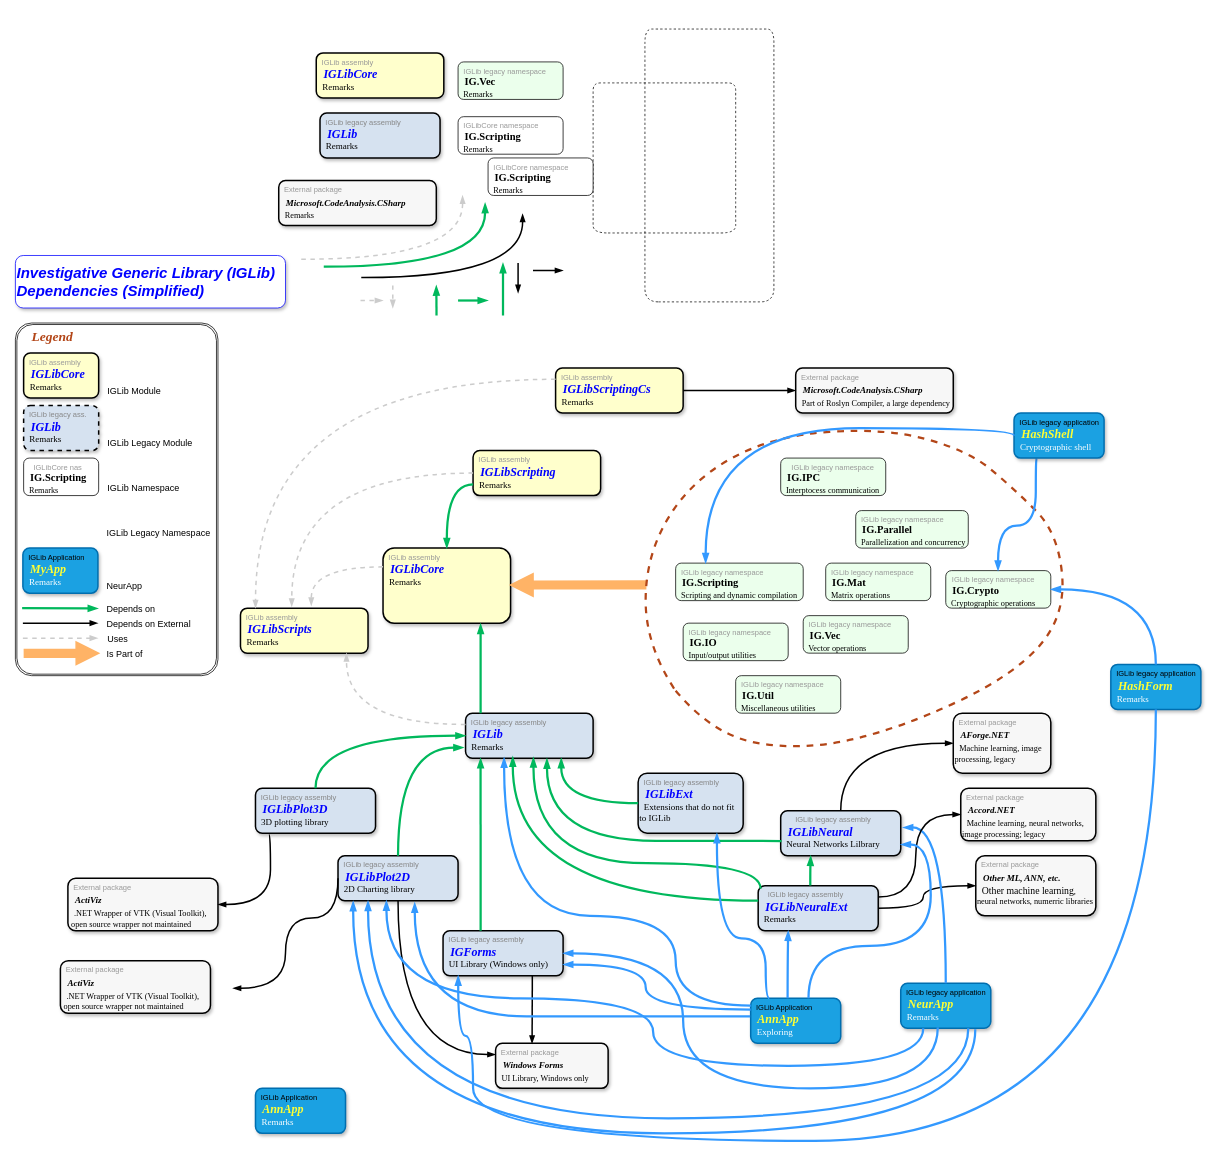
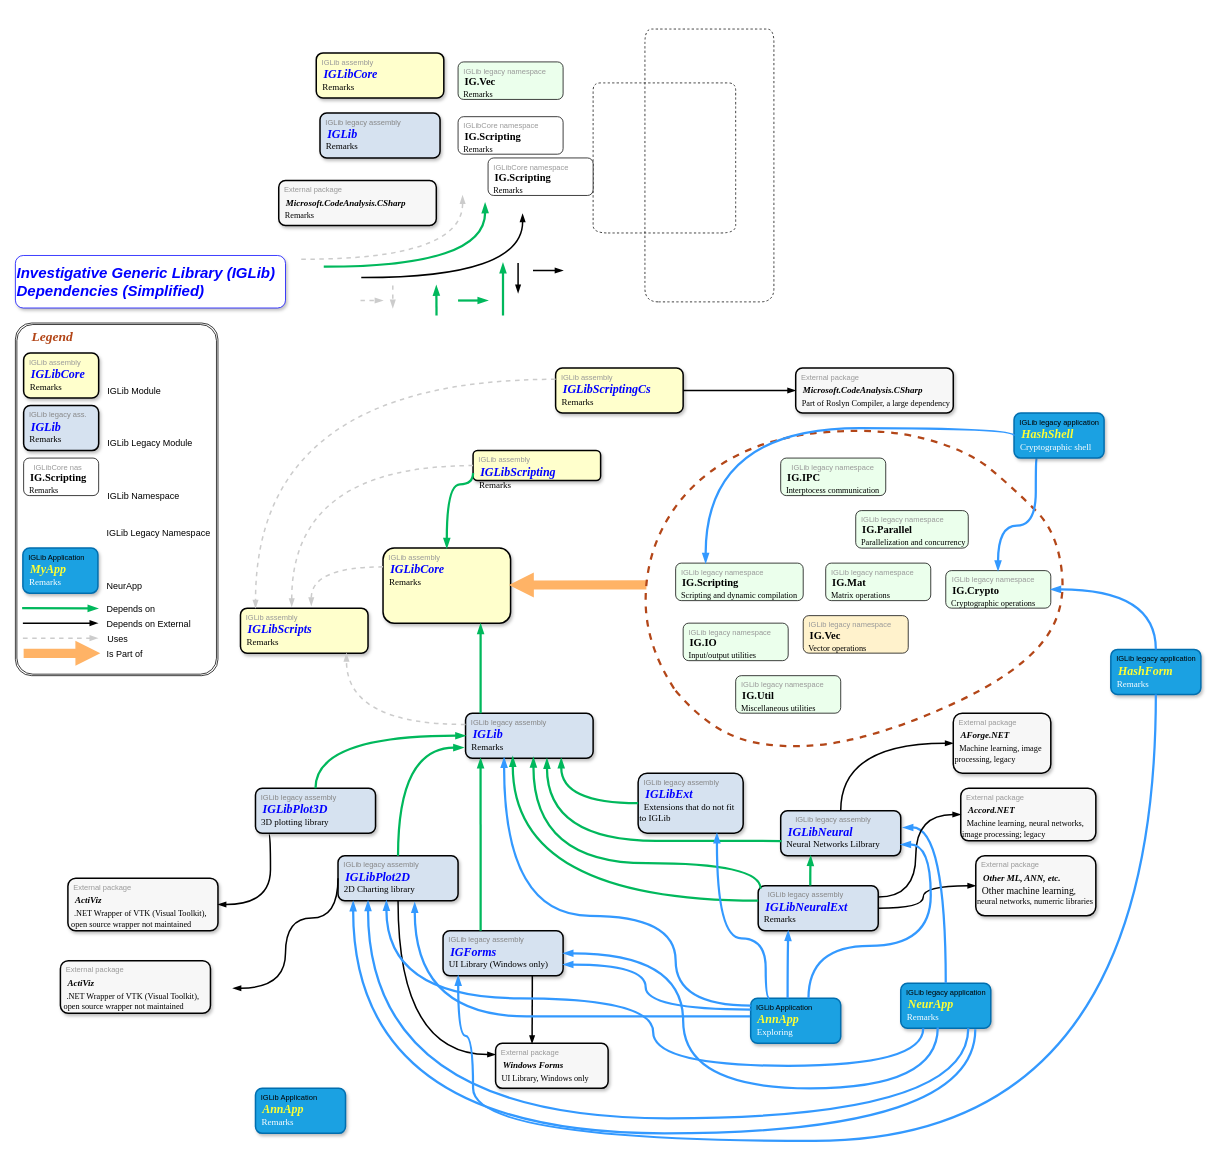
node "IGLib legacy ass. IGLib Remarks": style dashed -> solid
node "IGLib assembly IGLibScripting Remarks": size 128x45 -> 128x30
node "IGLib Namespace": moved (151, 488) -> (151, 495)
node "IGLib legacy namespace IG.Vec Vector operations": fillcolor #ebffec -> #fff2cc
node "IGLib legacy application HashForm Remarks": moved (1155, 687) -> (1155, 672)
